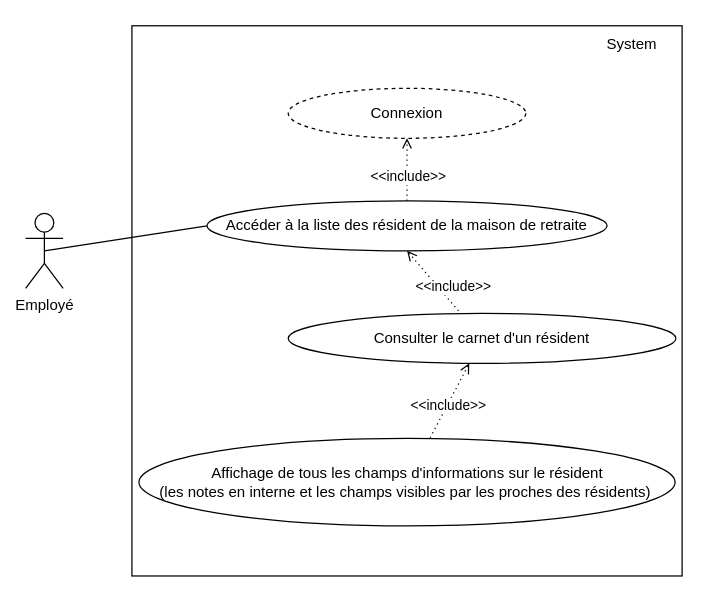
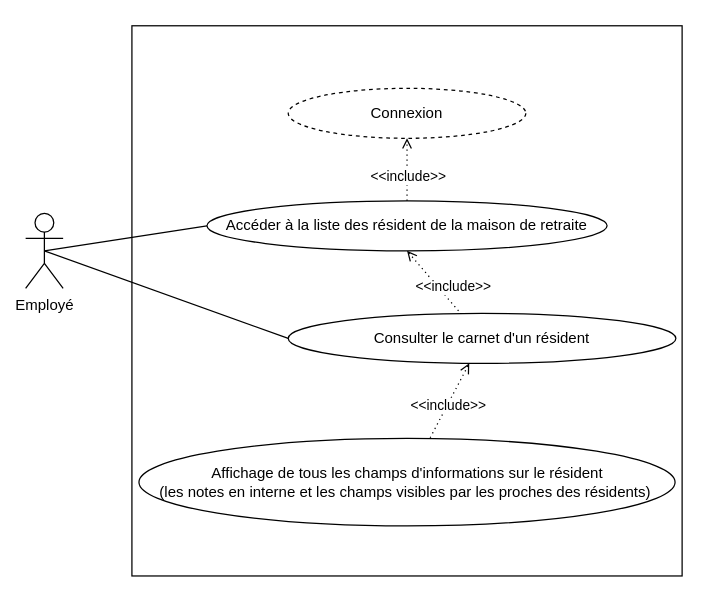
node "System": removed
edge "Employé" -- "Consulter le carnet d'un résident": added
